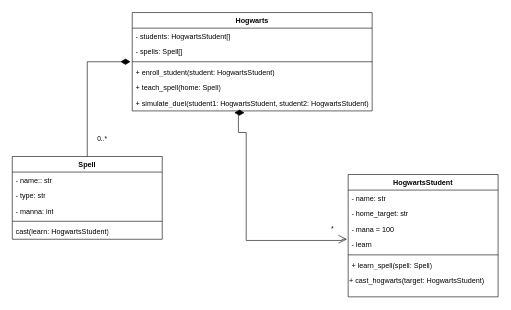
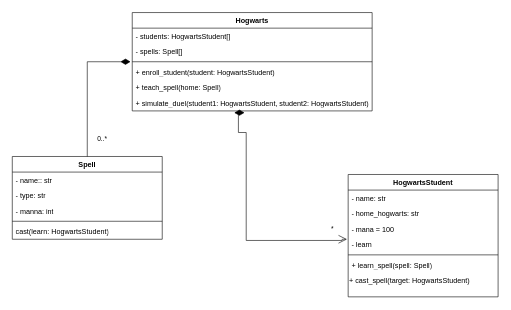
node "- home_target: str": label "- home_target: str" -> "- home_hogwarts: str"
node "+ cast_hogwarts(target: HogwartsStudent)": label "+ cast_hogwarts(target: HogwartsStudent)" -> "+ cast_spell(target: HogwartsStudent)"
